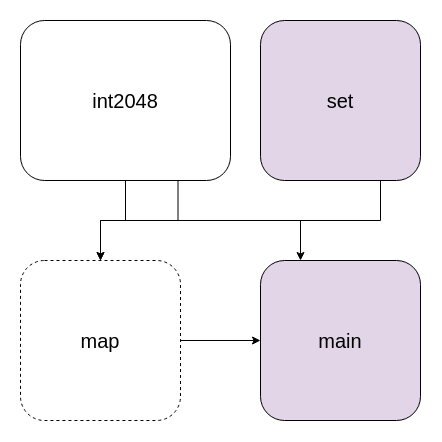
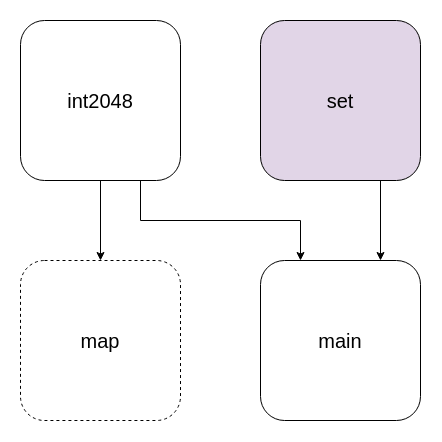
node "int2048": size 210x160 -> 160x160
edge "set" -> "map": now "set" -> "main"
edge "map" -> "main": removed
node "main": fillcolor #e1d5e7 -> #ffffff
